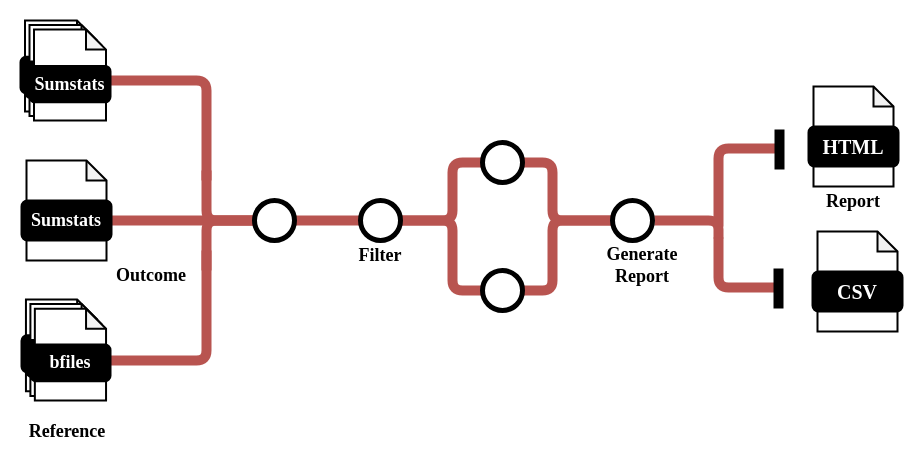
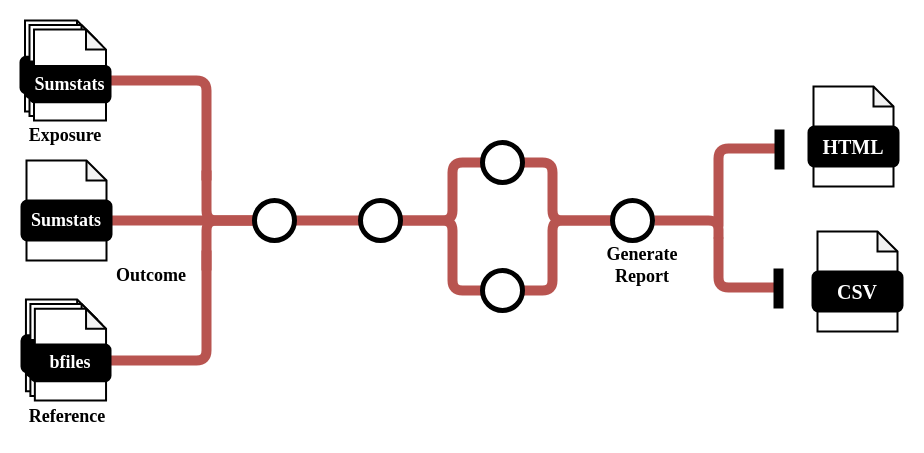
node "Exposure": added
node "Report": removed
node "Filter": removed
node "Reference": moved (68, 432) -> (68, 417)
